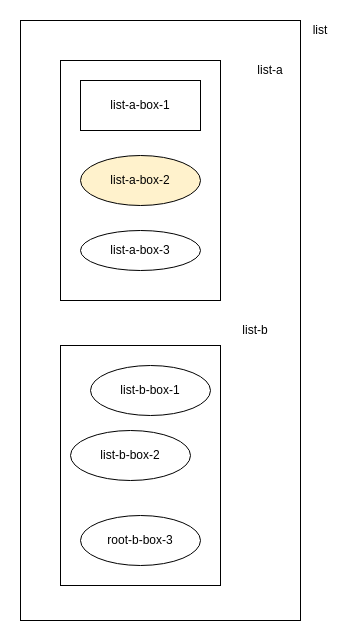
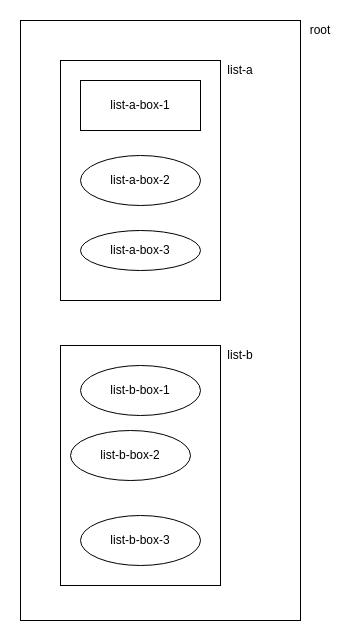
node "list": label "list" -> "root"
node "list-a": moved (271, 71) -> (241, 71)
node "list-a-box-2": fillcolor #fff2cc -> #ffffff
node "list-b": moved (256, 331) -> (241, 356)
node "list-b-box-1": moved (151, 391) -> (141, 391)
node "root-b-box-3": label "root-b-box-3" -> "list-b-box-3"
